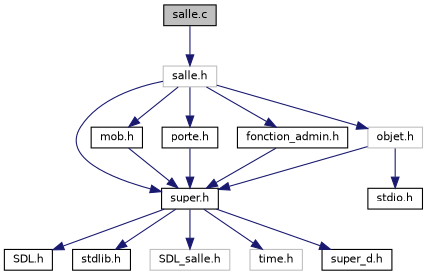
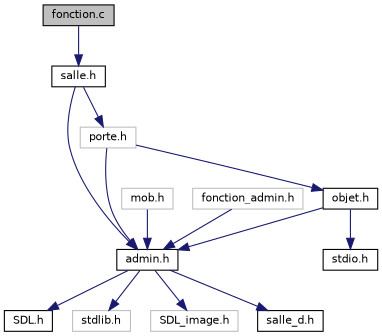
node "salle.c": label "salle.c" -> "fonction.c"
node "salle.h": color grey75 -> black
edge "salle.h" -> "mob.h": removed
edge "salle.h" -> "fonction_admin.h": removed
edge "salle.h" -> "objet.h": now "porte.h" -> "objet.h"
node "mob.h": color black -> grey75
node "porte.h": color black -> grey75
node "fonction_admin.h": color black -> grey75
node "objet.h": color grey75 -> black
node "super.h": label "super.h" -> "admin.h"
node "stdlib.h": color black -> grey75
node "SDL_salle.h": label "SDL_salle.h" -> "SDL_image.h"
node "time.h": removed
node "super_d.h": label "super_d.h" -> "salle_d.h"
